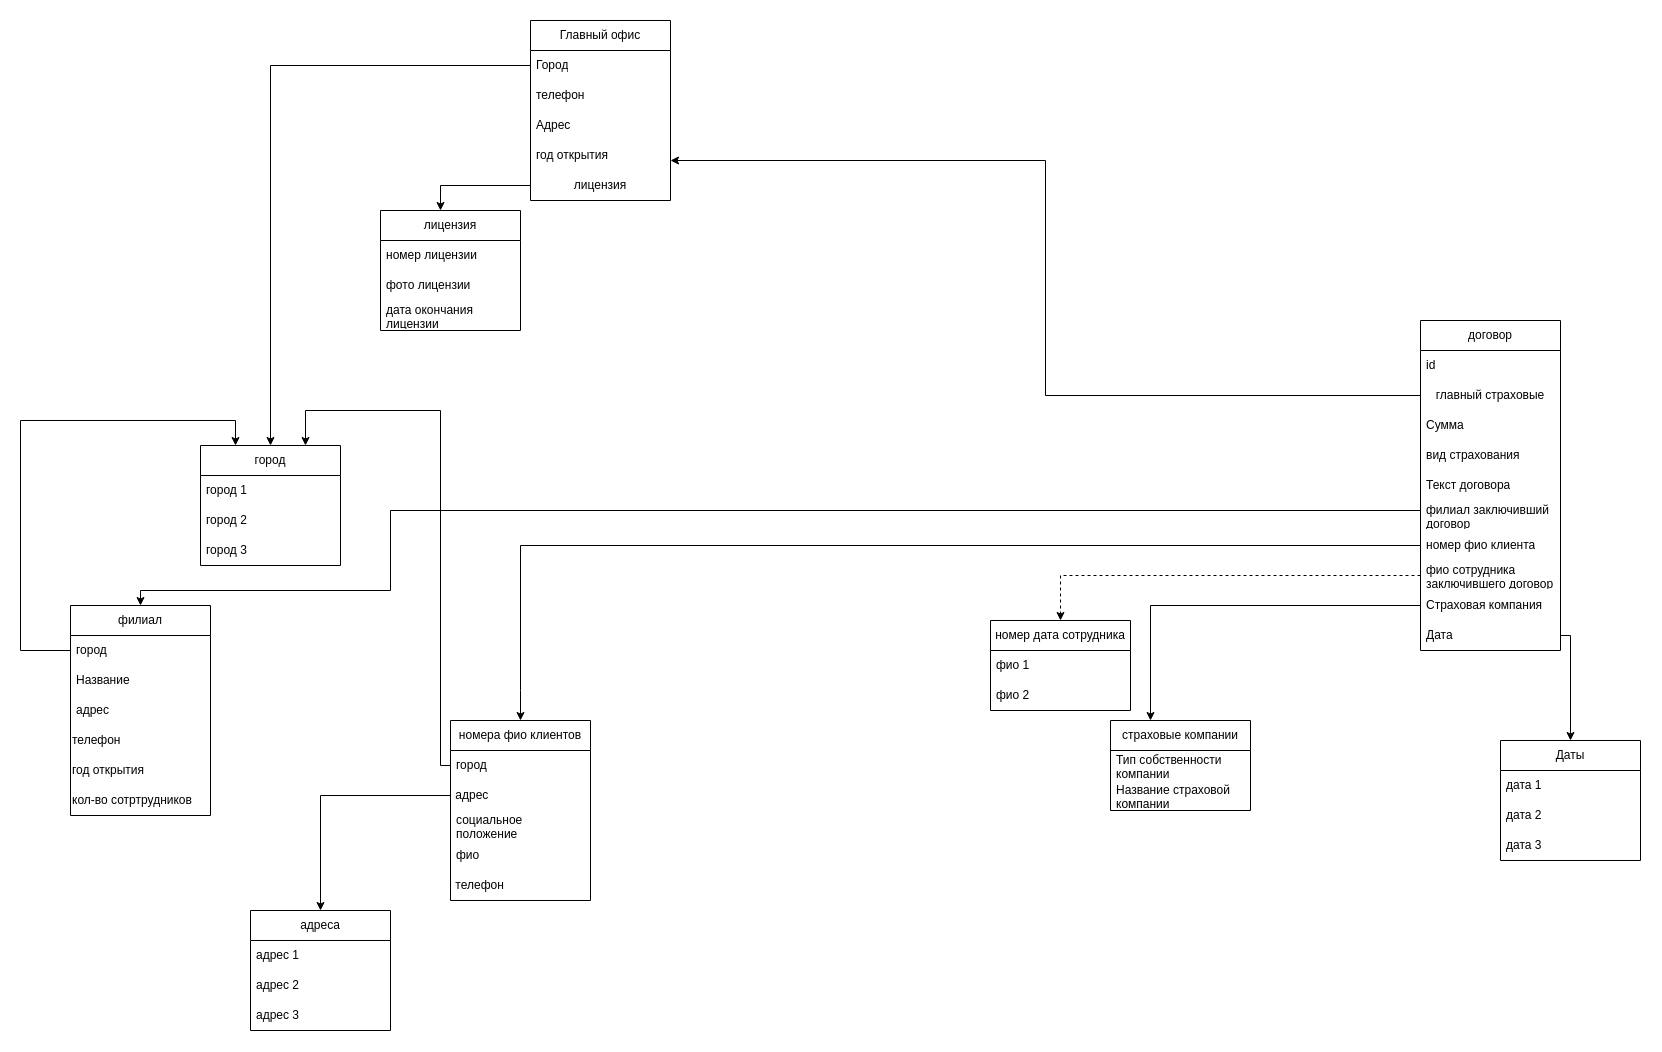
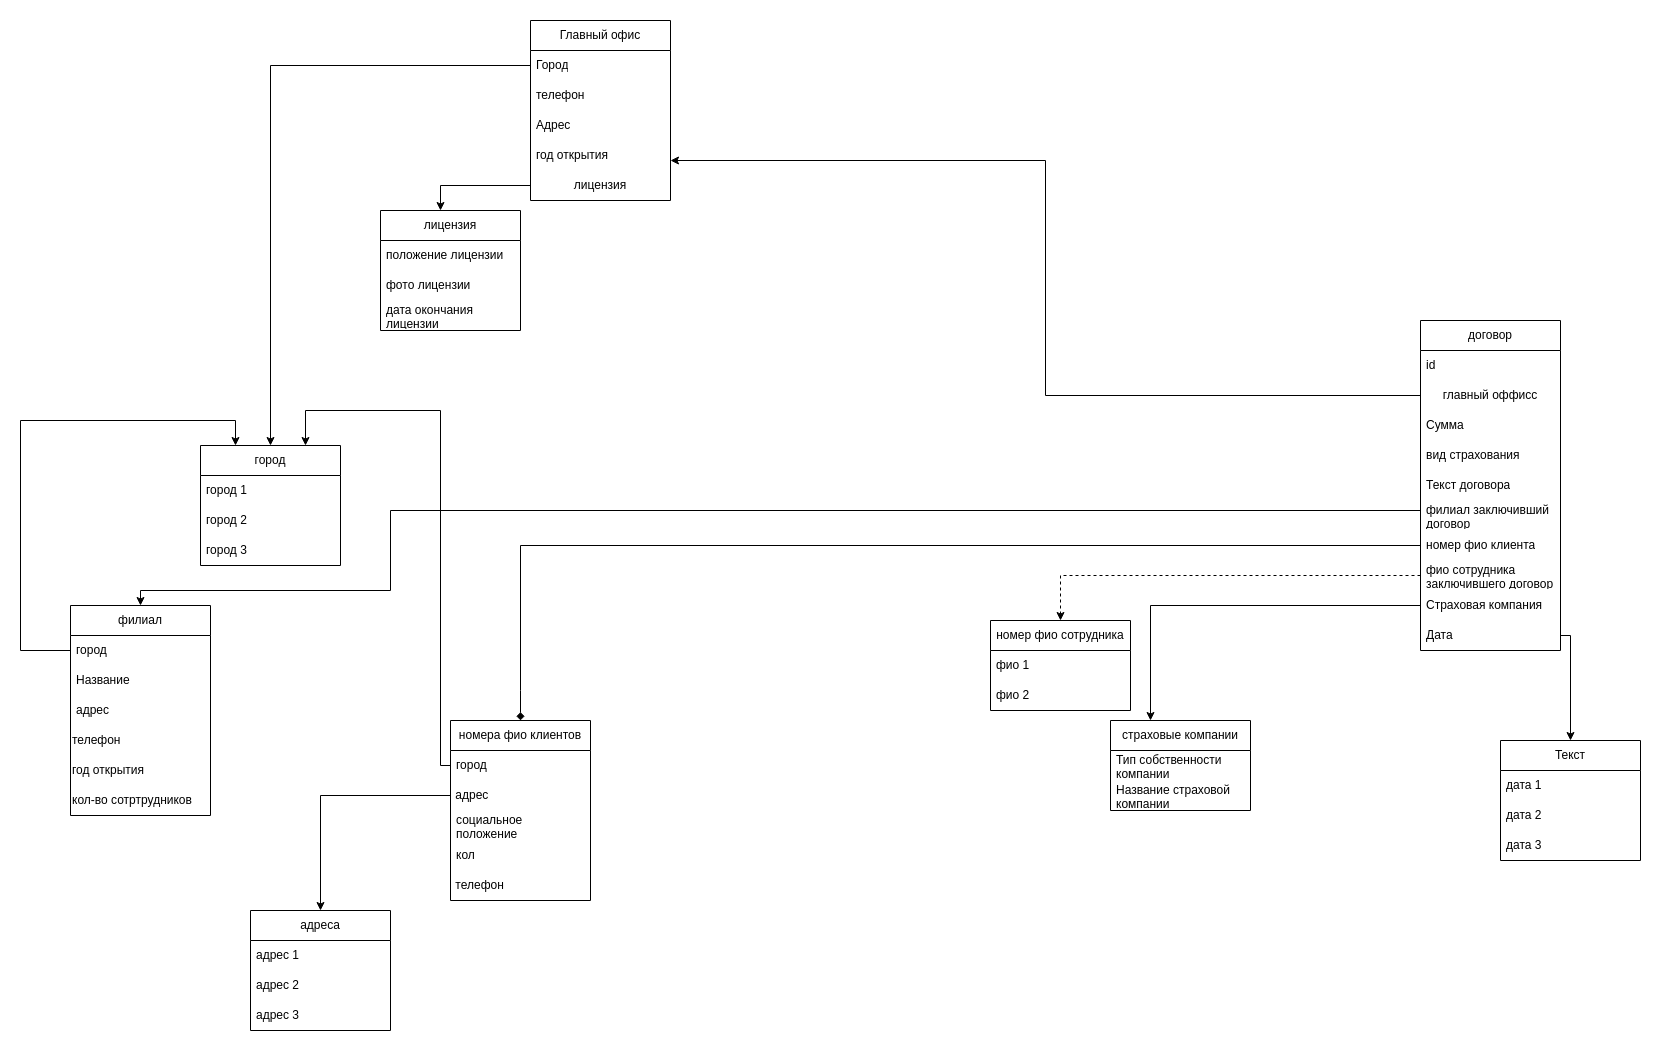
node "номер лицензии": label "номер лицензии" -> "положение лицензии"
node "главный страховые": label "главный страховые" -> "главный оффисс"
node "номер дата сотрудника": label "номер дата сотрудника" -> "номер фио сотрудника"
edge "номер фио клиента" -> "номера фио клиентов": arrowhead classic -> diamond
node "Даты": label "Даты" -> "Текст"
node "фио": label "фио" -> "кол"
